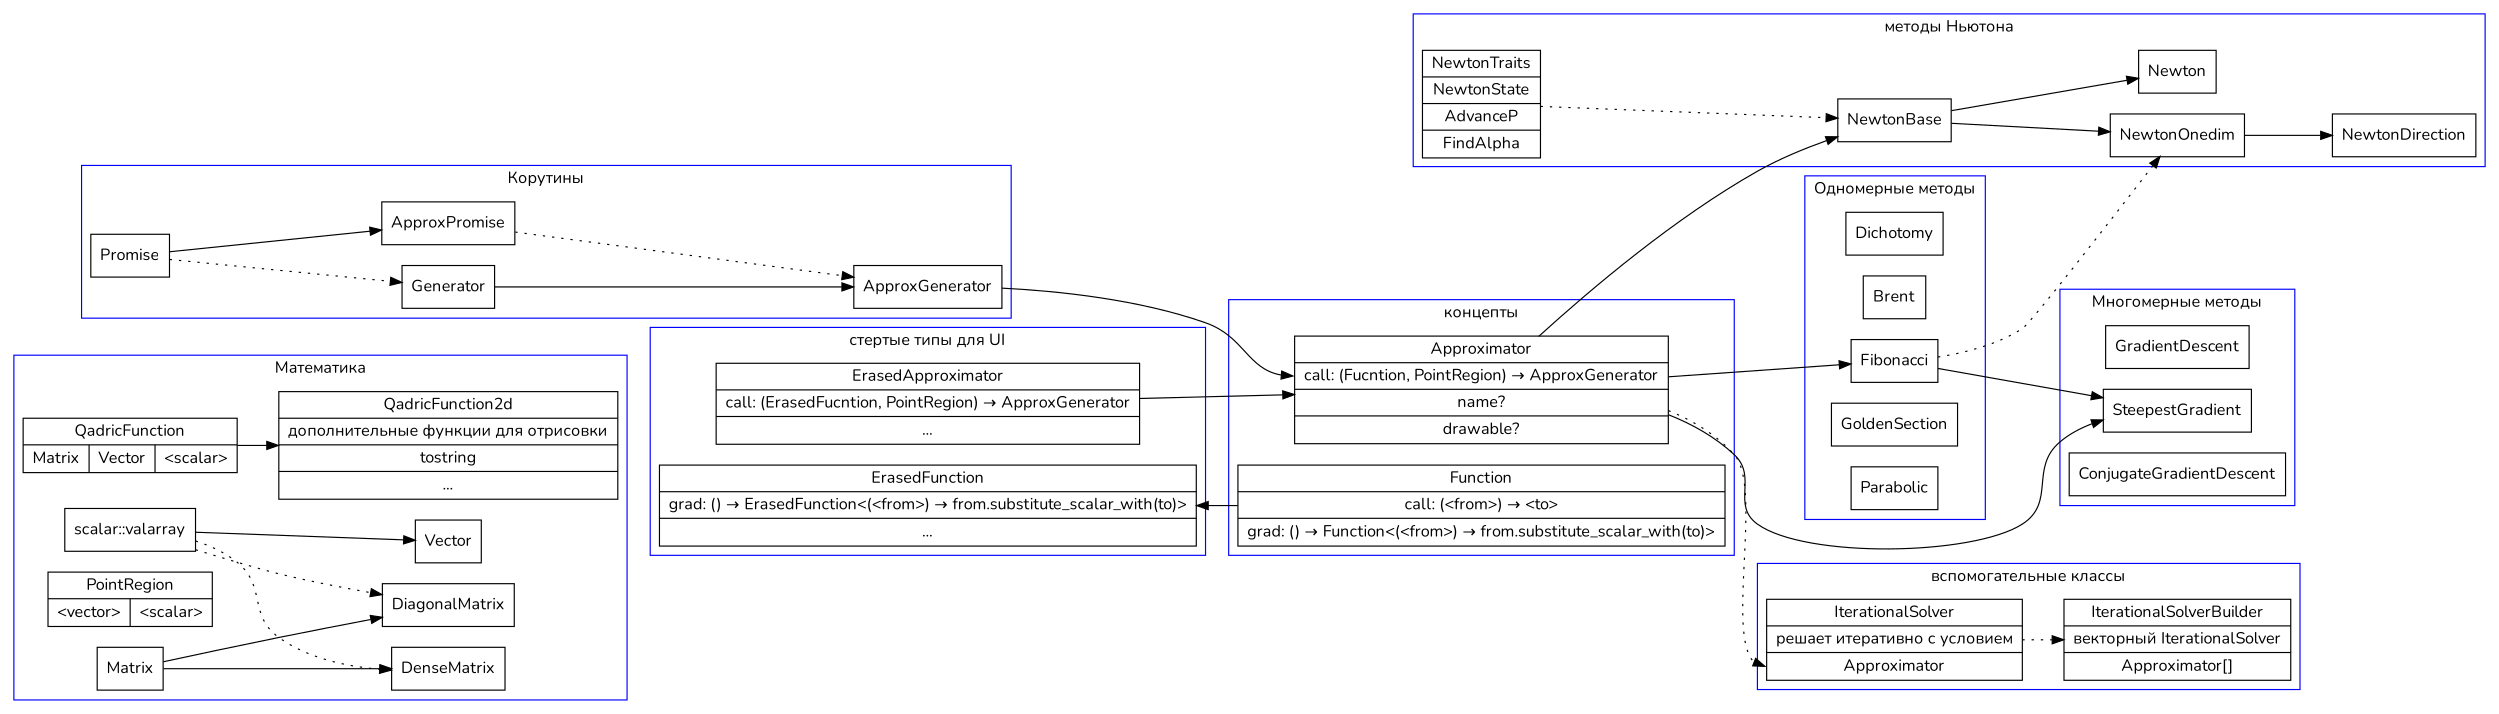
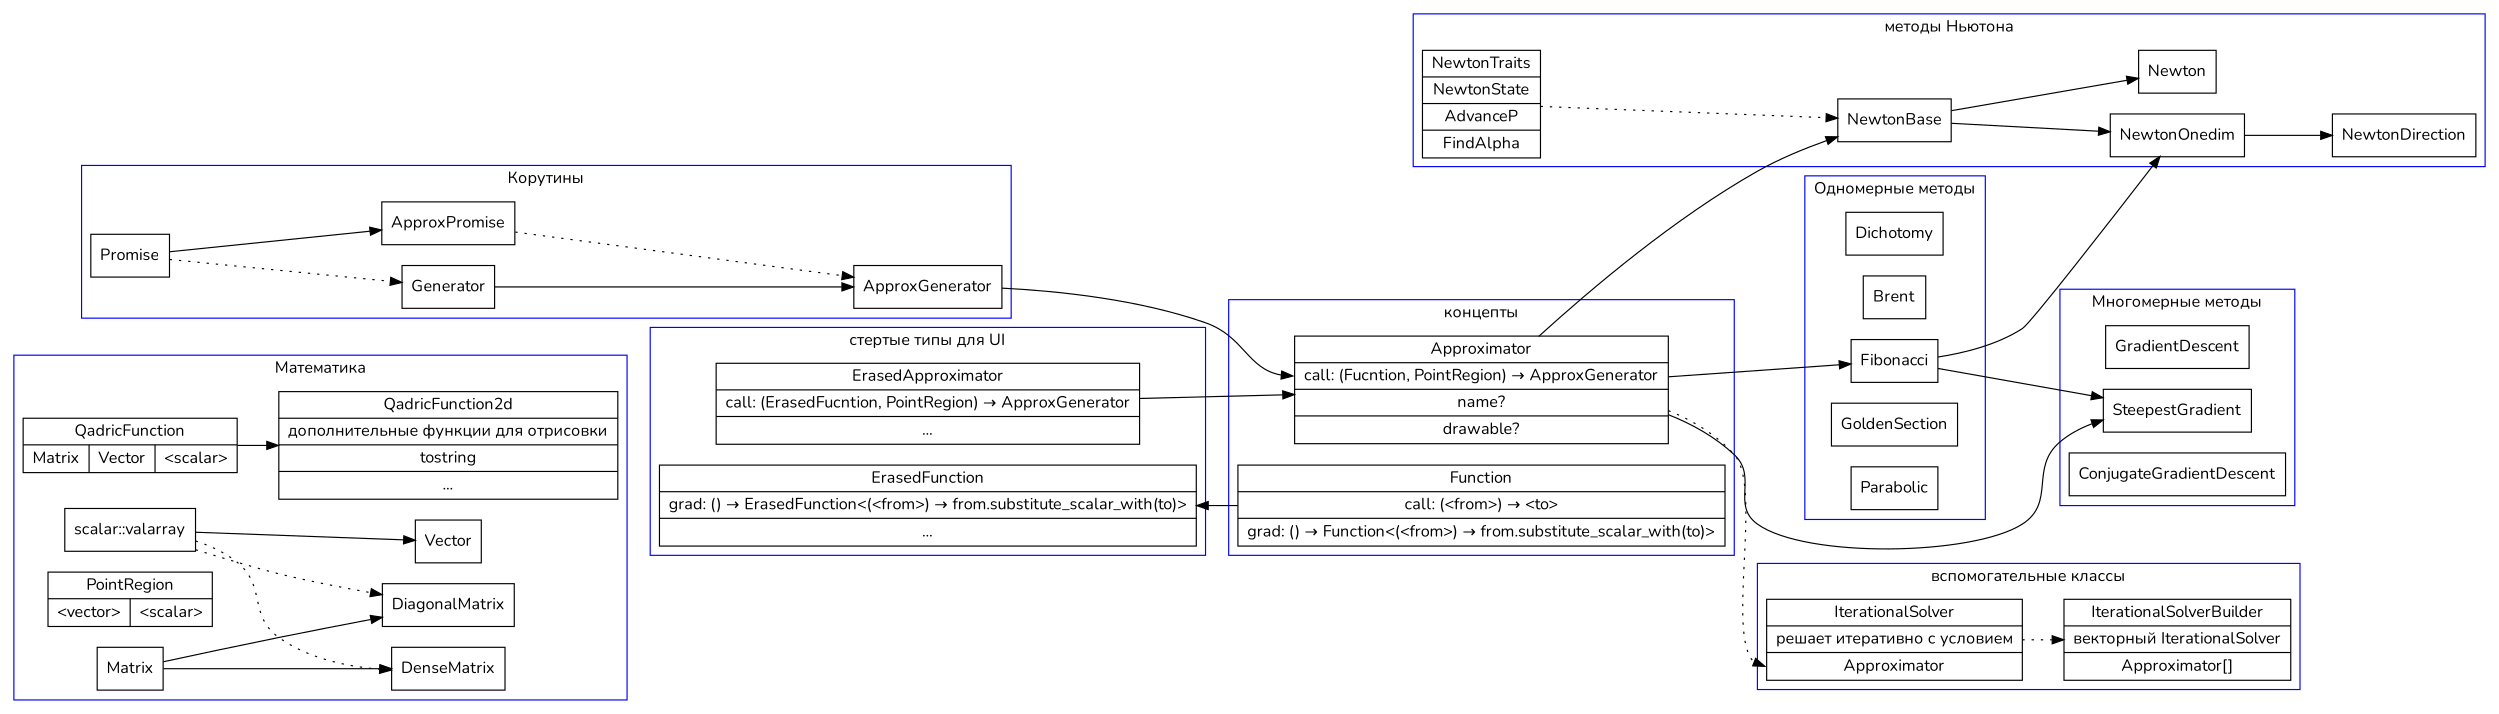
edge "Fibonacci" -> "NewtonOnedim": style dotted -> solid
